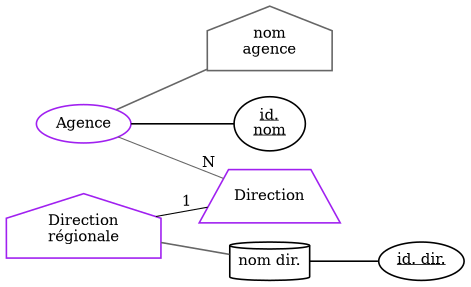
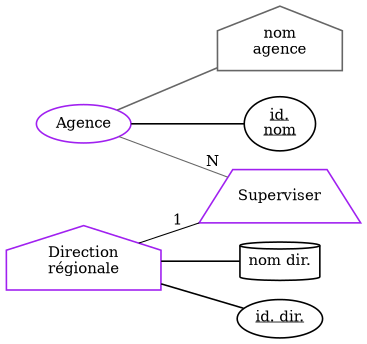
node "Direction": label "Direction" -> "Superviser"
edge "Direction régionale" -- "nom dir.": color gray40 -> black
edge "nom dir." -- "id. dir.": now "Direction régionale" -- "id. dir."
